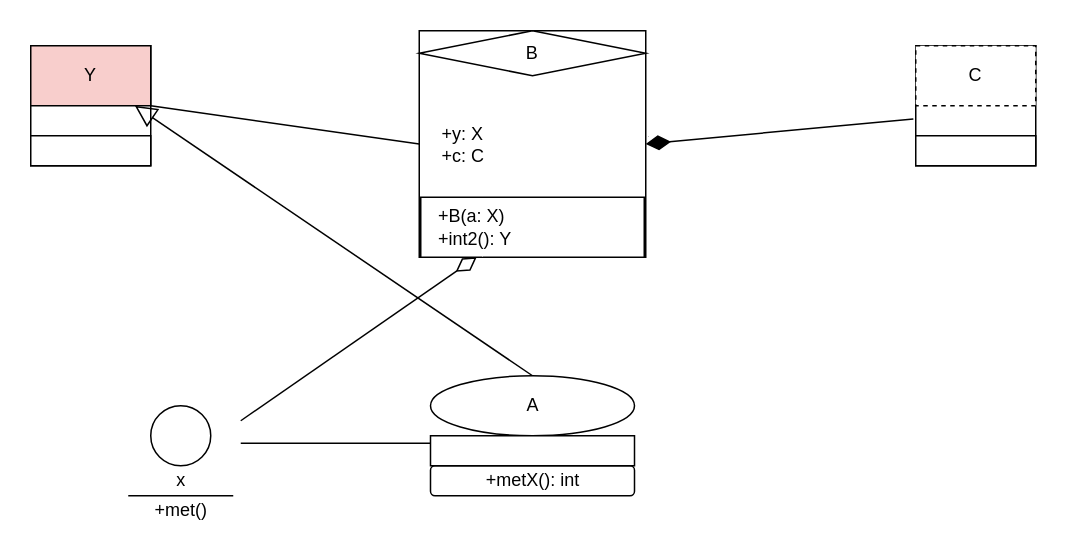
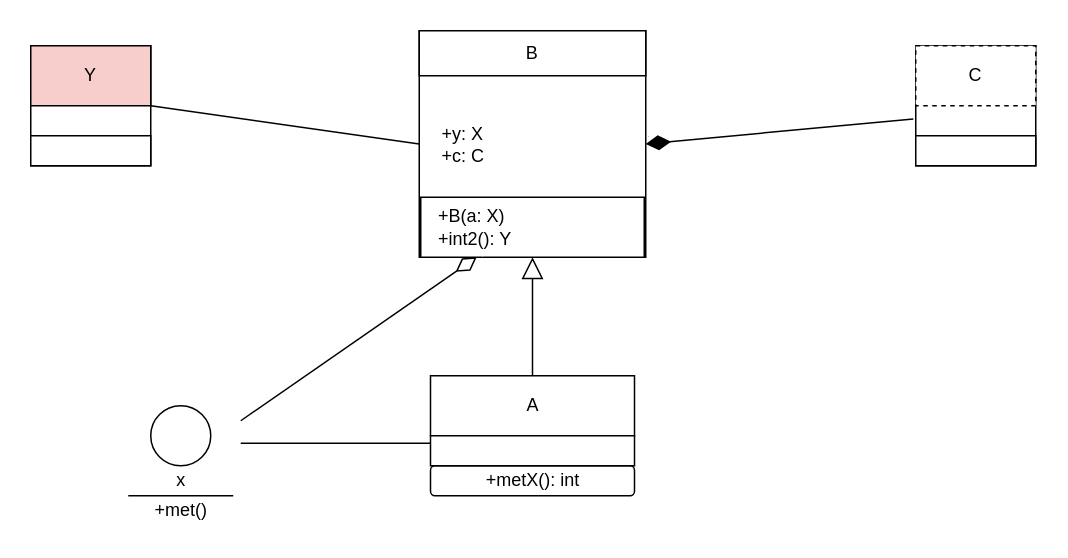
node "B": shape diamond -> rectangle
edge "A" -> "Y": now "A" -> "+B(a: X) +int2(): Y"
node "A": shape ellipse -> rectangle
